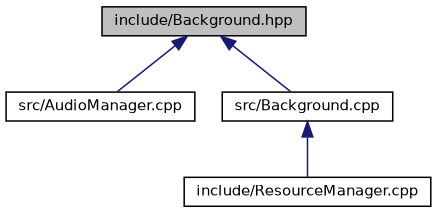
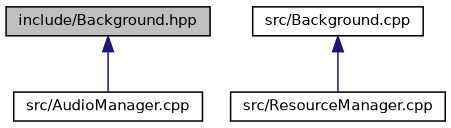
edge "src/Background.cpp" -> "include/Background.hpp": removed
node "include/ResourceManager.cpp": label "include/ResourceManager.cpp" -> "src/ResourceManager.cpp"
